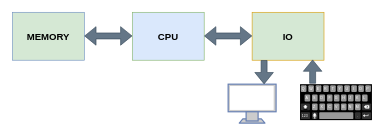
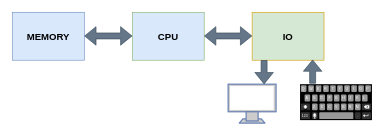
node "MEMORY": fillcolor #d5e8d4 -> #dae8fc
